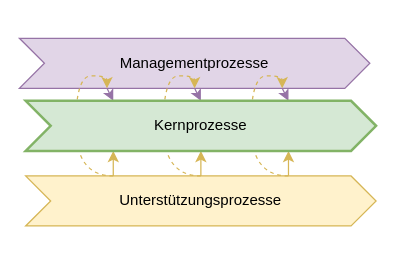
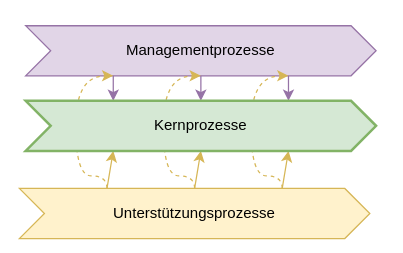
node "Managementprozesse": moved (194, 63) -> (201, 51)
node "Unterstützungsprozesse": moved (201, 201) -> (194, 213)
